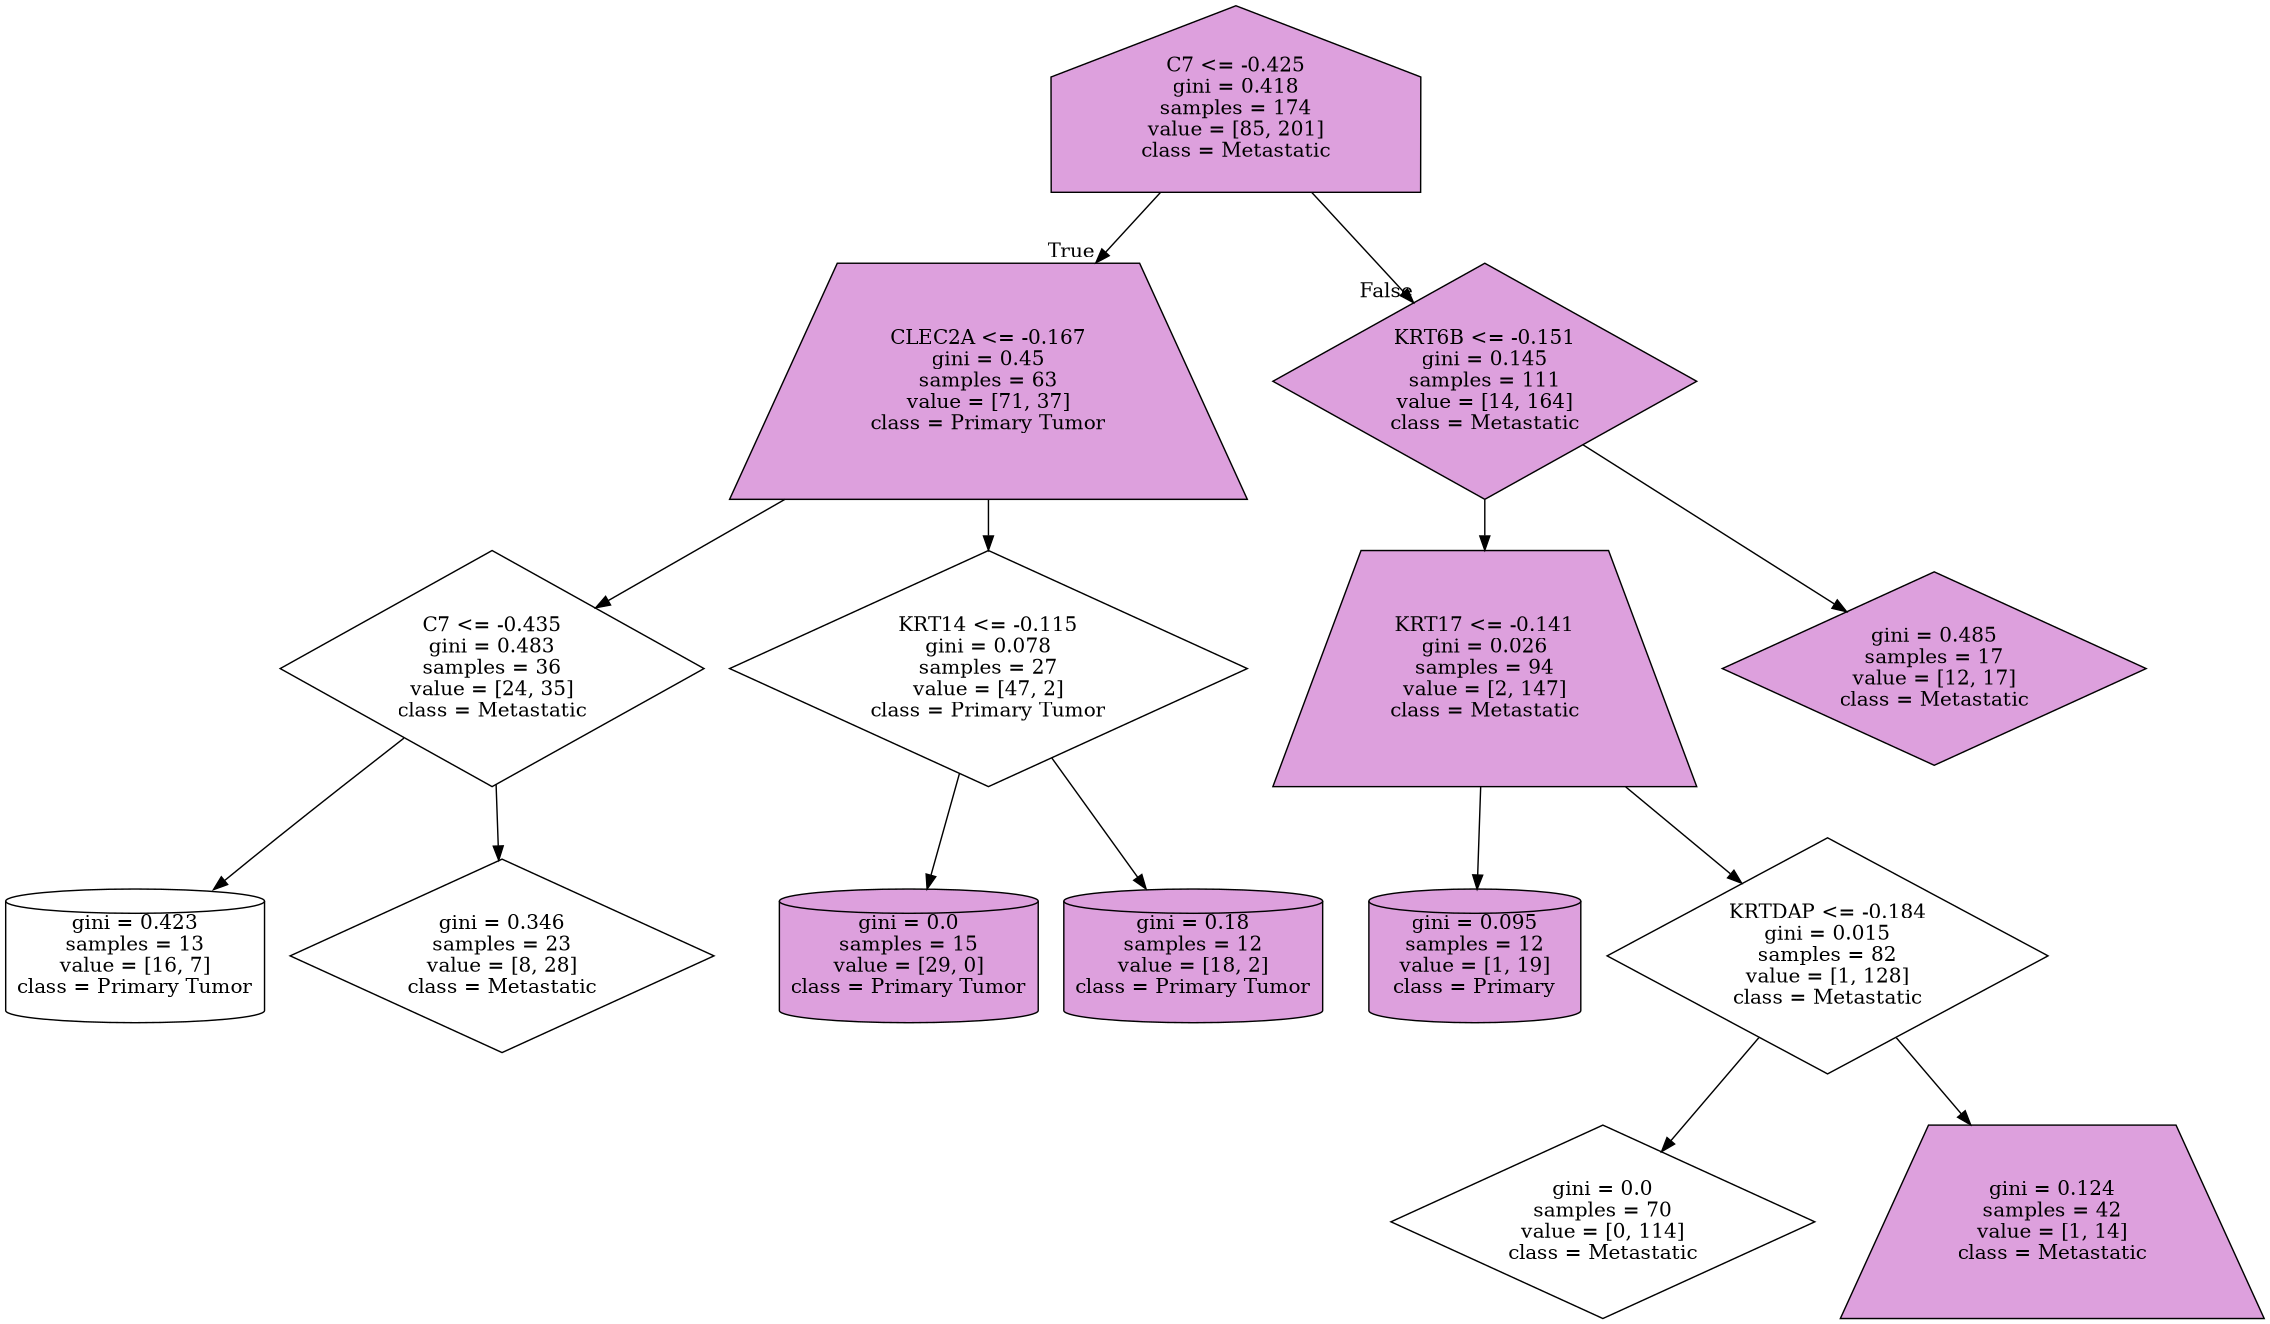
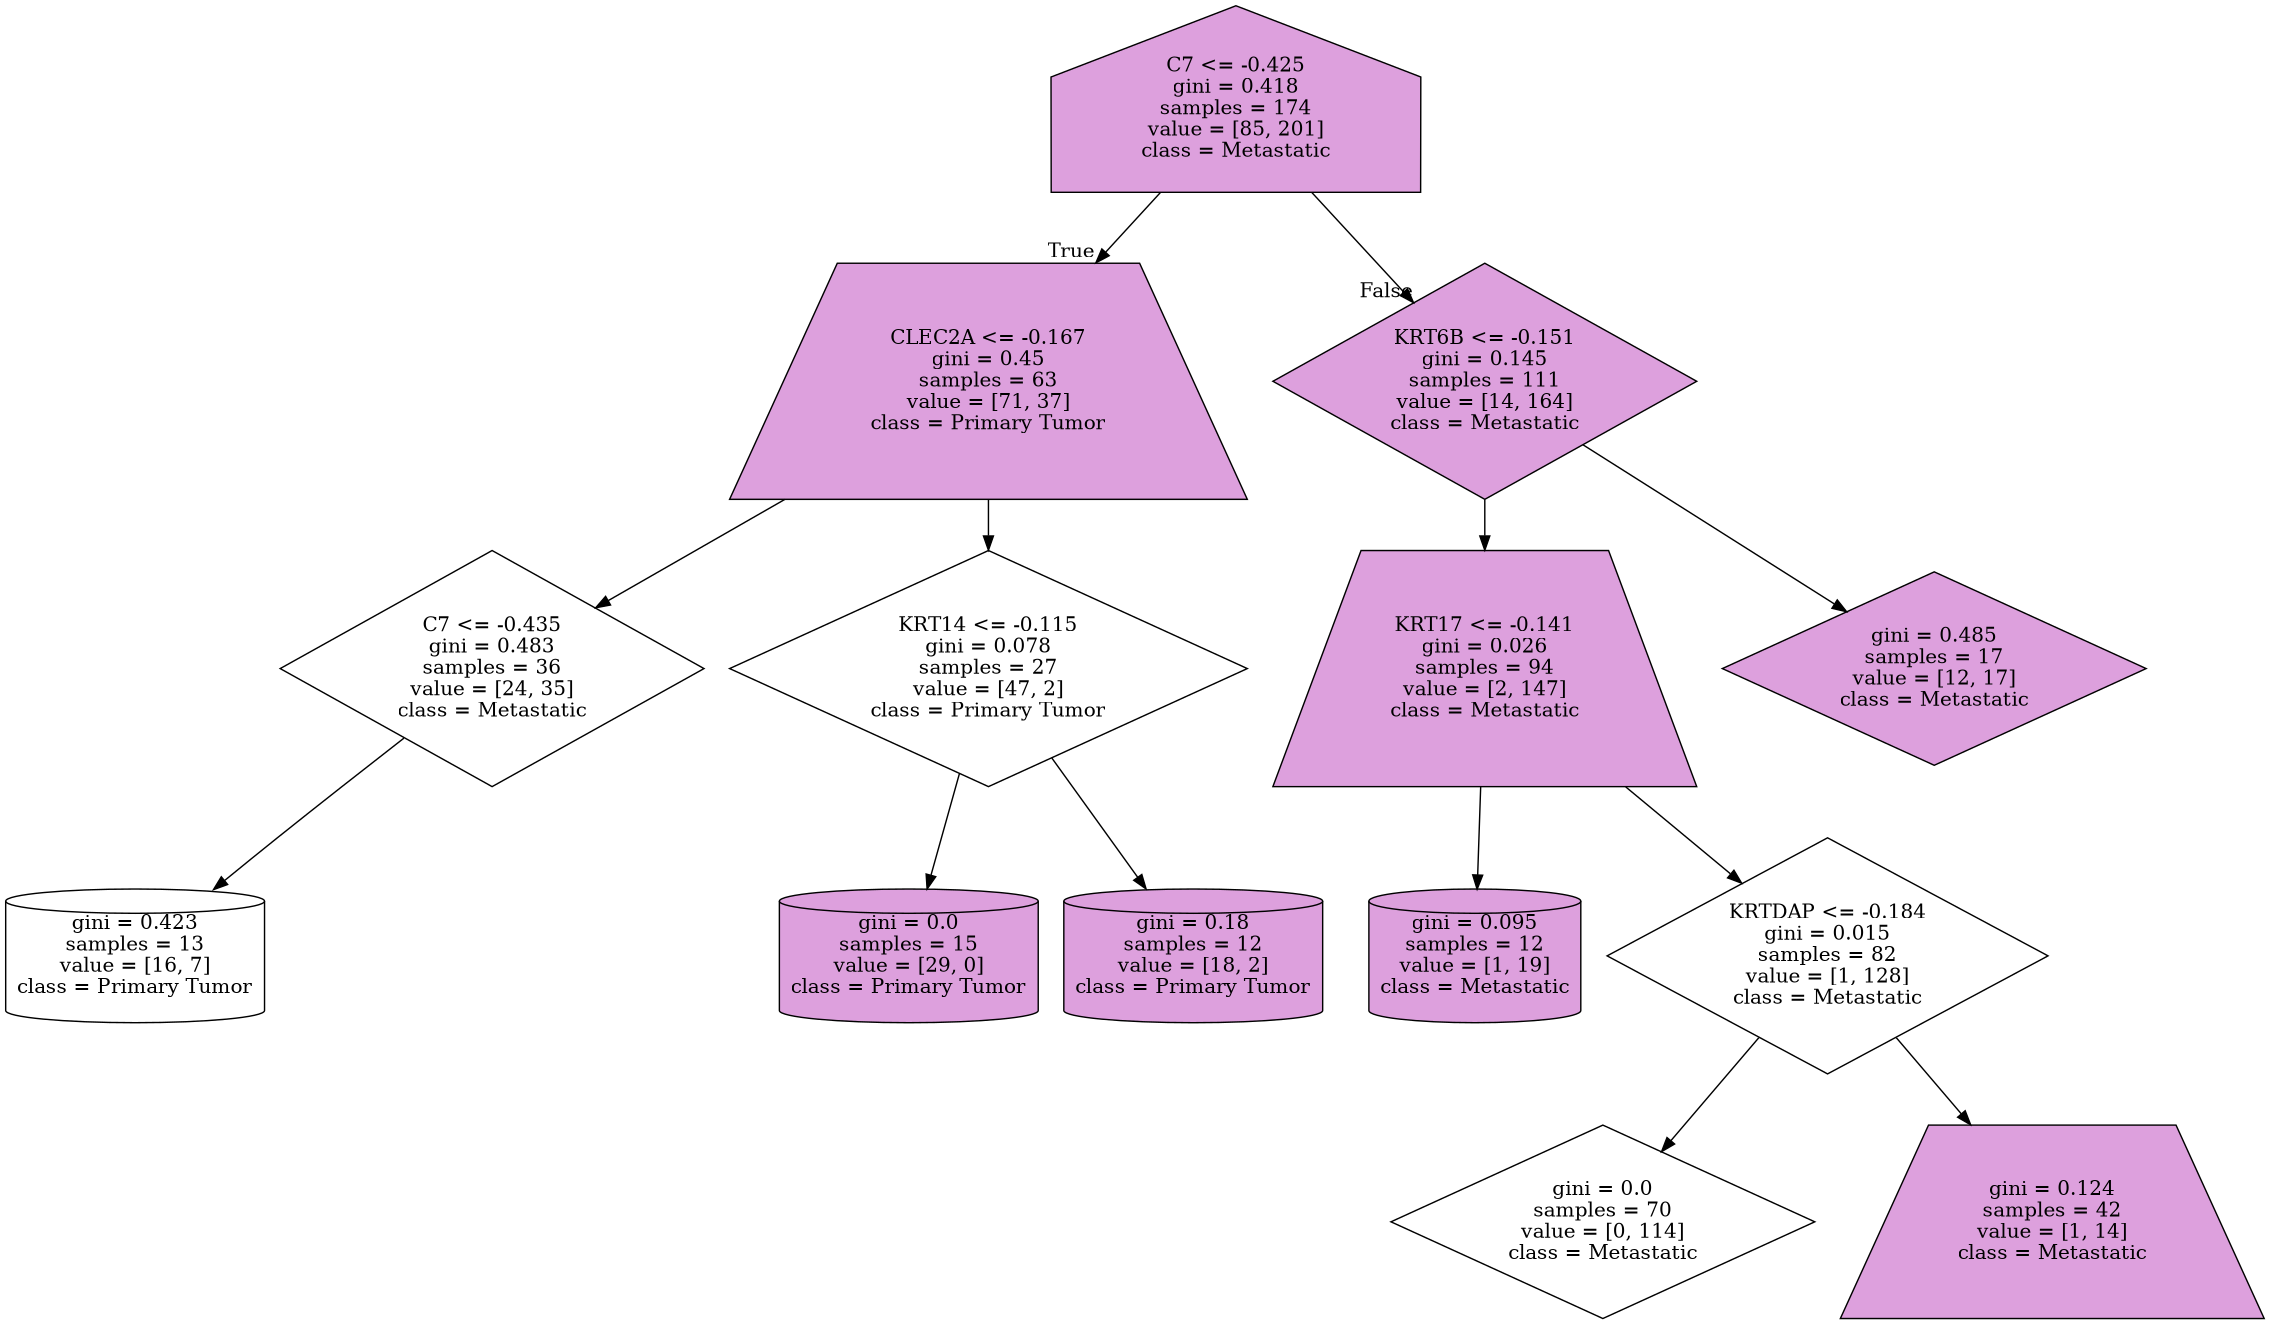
node "gini = 0.346 samples = 23 value = [8, 28] class = Metastatic": removed
node "gini = 0.095 samples = 12 value = [1, 19] class = Primary": label "gini = 0.095 samples = 12 value = [1, 19] class = Primary" -> "gini = 0.095 samples = 12 value = [1, 19] class = Metastatic"
